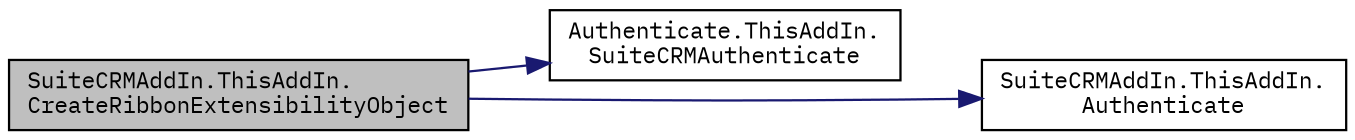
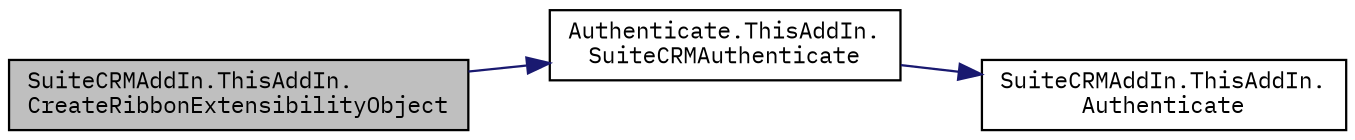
edge "SuiteCRMAddIn.ThisAddIn. CreateRibbonExtensibilityObject" -> "SuiteCRMAddIn.ThisAddIn. Authenticate": now "Authenticate.ThisAddIn. SuiteCRMAuthenticate" -> "SuiteCRMAddIn.ThisAddIn. Authenticate"
